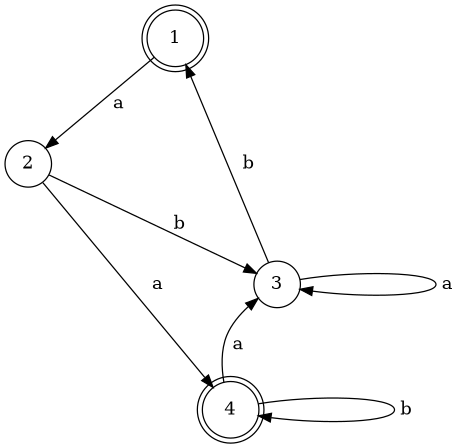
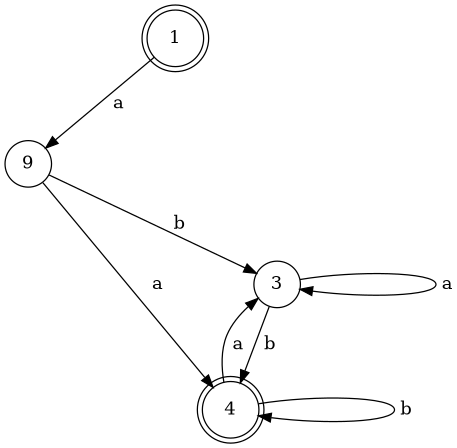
node "2": label "2" -> "9"
edge "3" -> "1": now "3" -> "4"
